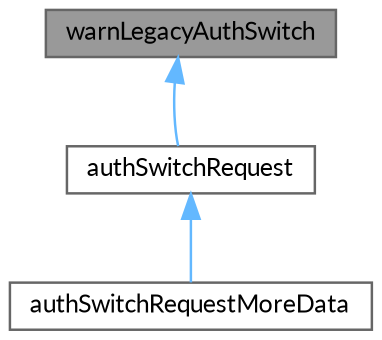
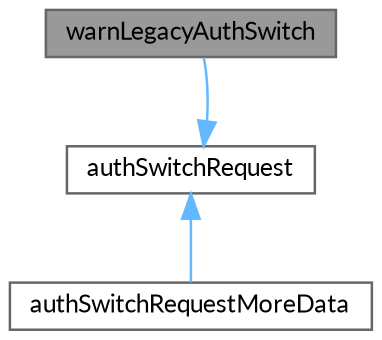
edge "authSwitchRequest" -> "warnLegacyAuthSwitch": reversed
